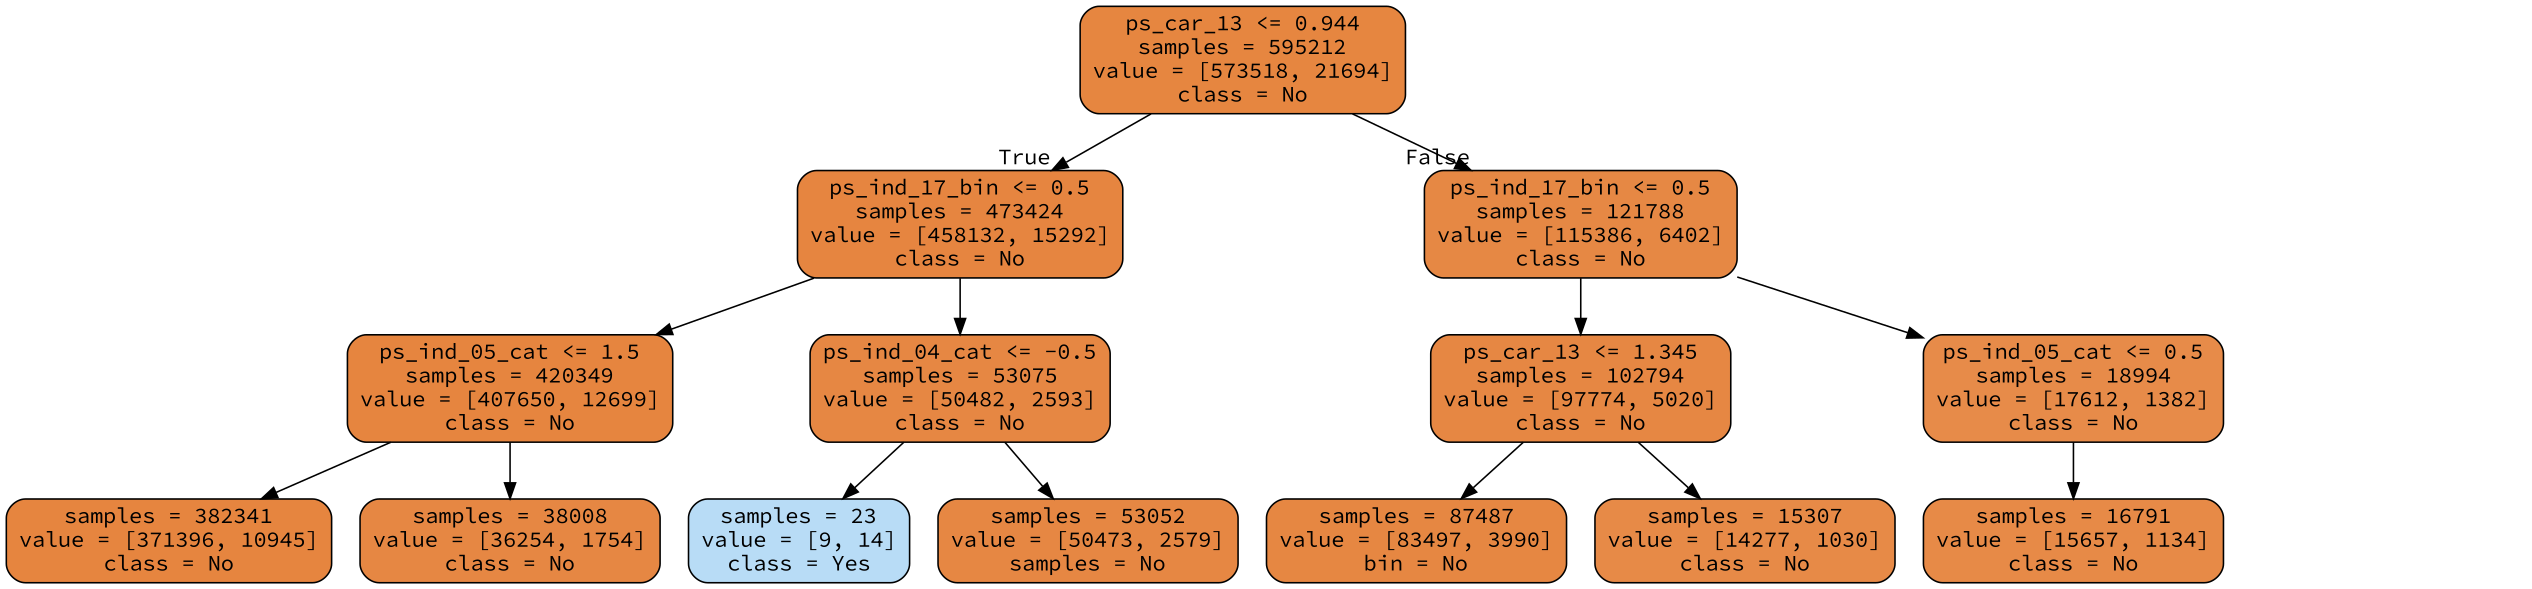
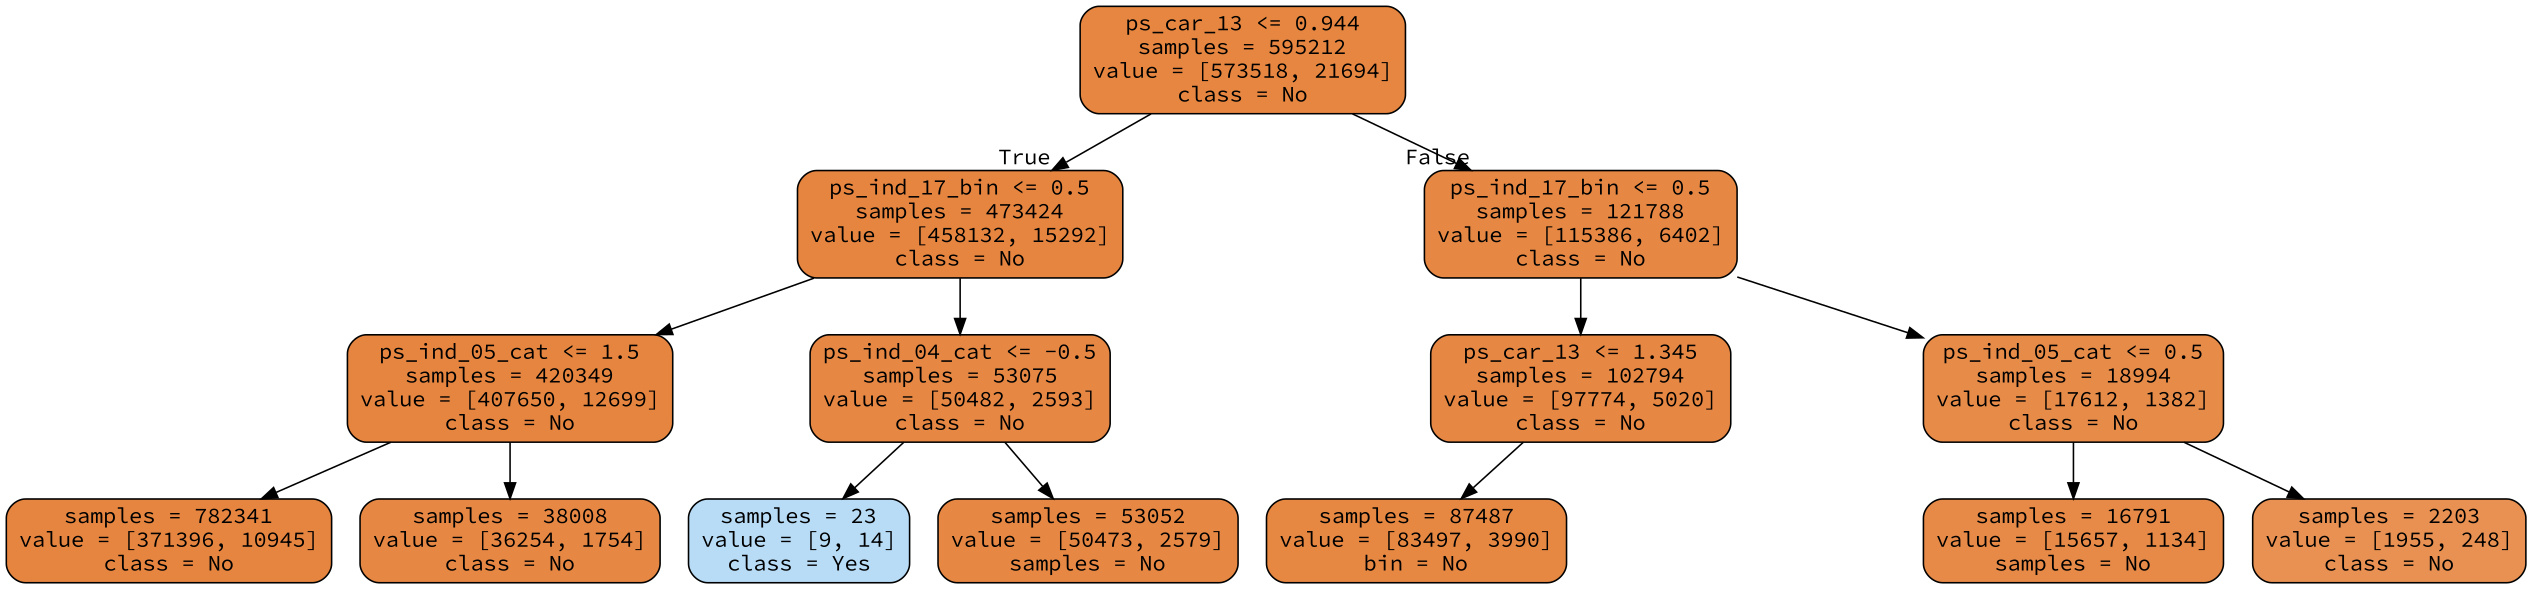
node "samples = 382341 value = [371396, 10945] class = No": label "samples = 382341 value = [371396, 10945] class = No" -> "samples = 782341 value = [371396, 10945] class = No"
node "samples = 15307 value = [14277, 1030] class = No": removed
node "samples = 16791 value = [15657, 1134] class = No": label "samples = 16791 value = [15657, 1134] class = No" -> "samples = 16791 value = [15657, 1134] samples = No"
node "samples = 2203 value = [1955, 248] class = No": added
